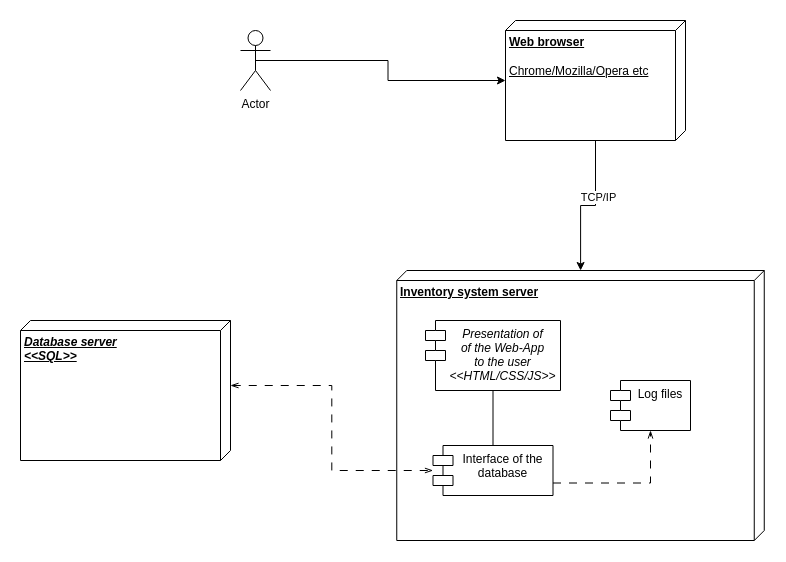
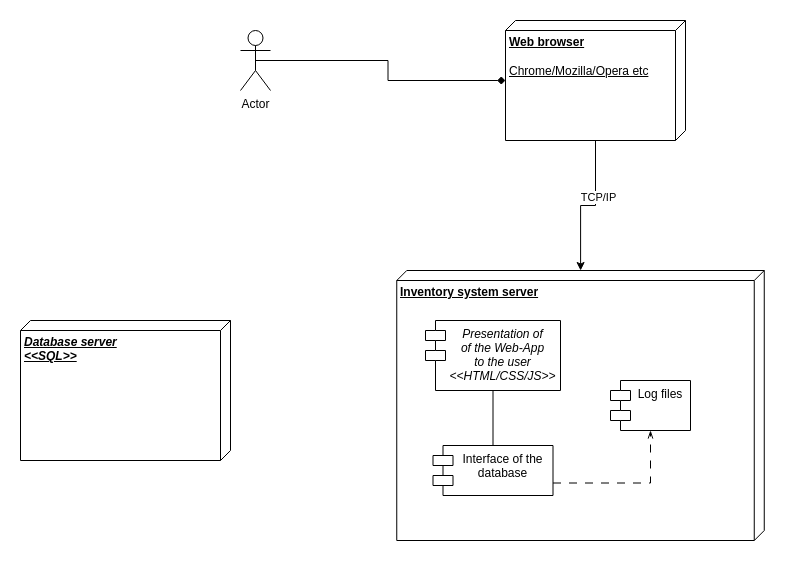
edge "Actor" -> "Web browser Chrome/Mozilla/Opera etc": arrowhead classic -> diamond
edge "Database server <<SQL>>" -- "Interface of the database": removed
